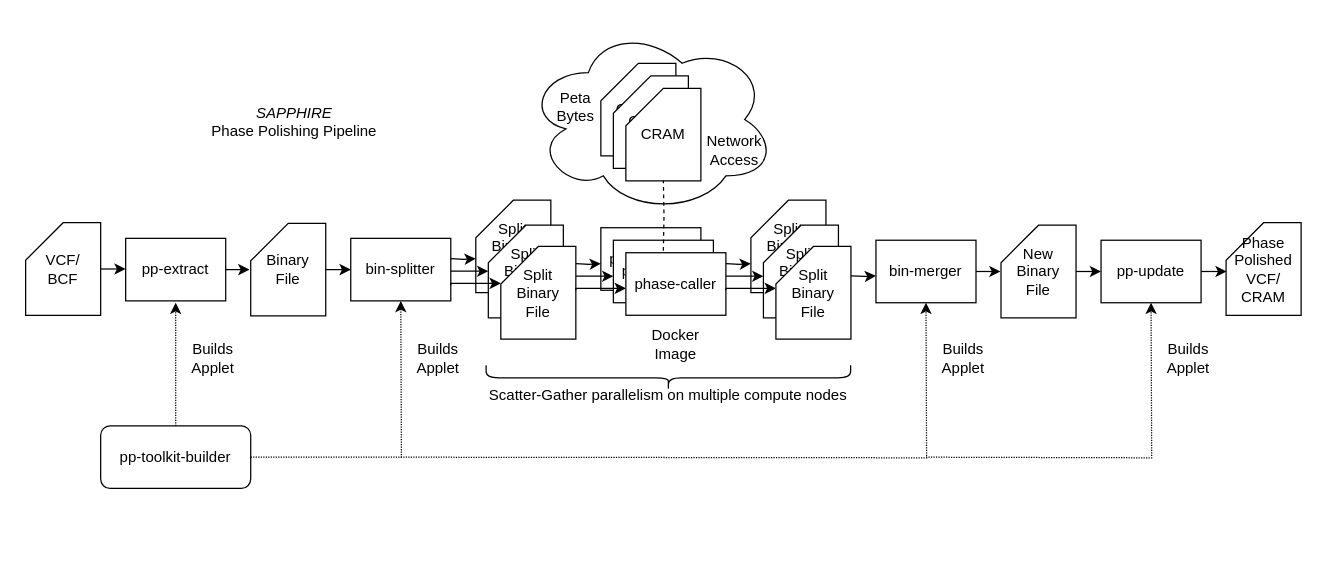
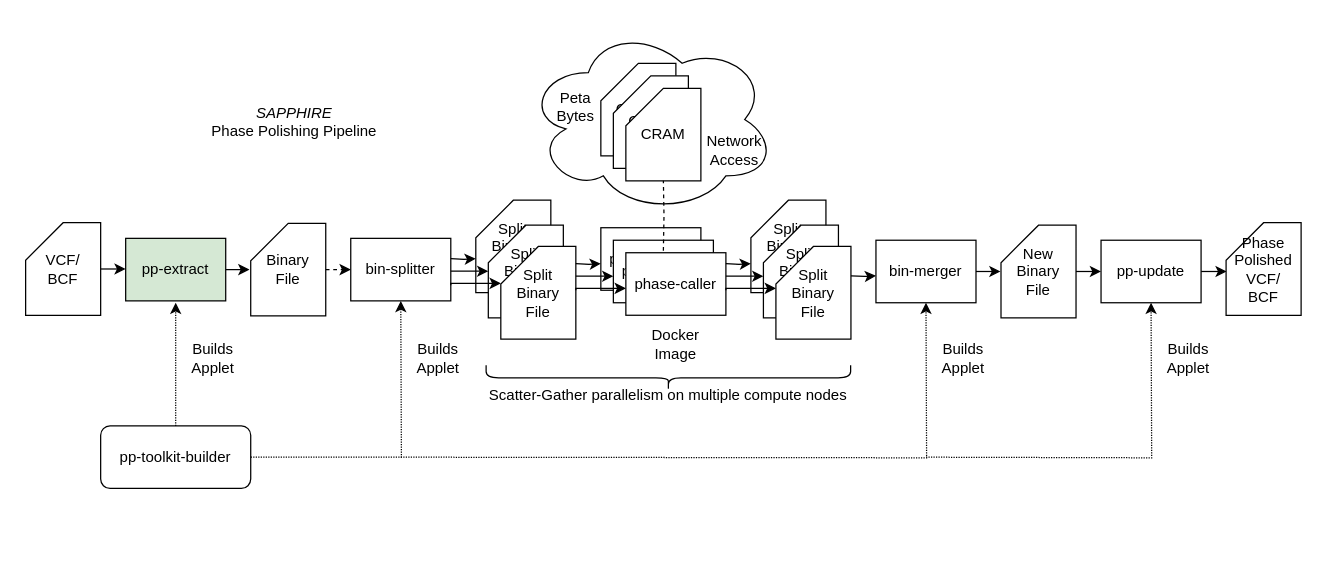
node "pp-extract": fillcolor #ffffff -> #d5e8d4
edge "Binary File" -> "bin-splitter": style solid -> dashed
node "Phase Polished VCF/ CRAM": label "Phase Polished VCF/ CRAM" -> "Phase Polished VCF/ BCF"
